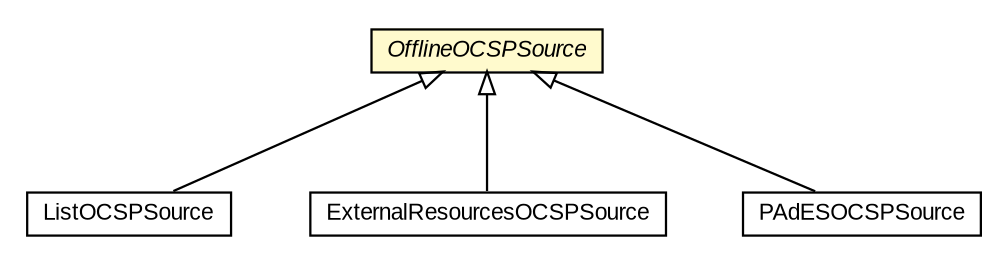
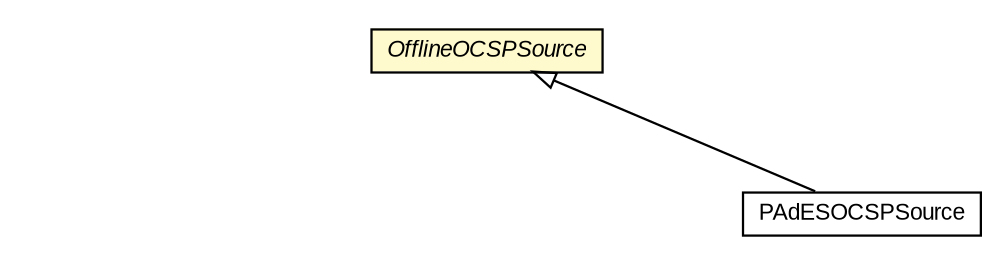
node "ListOCSPSource": removed
node "ExternalResourcesOCSPSource": removed
